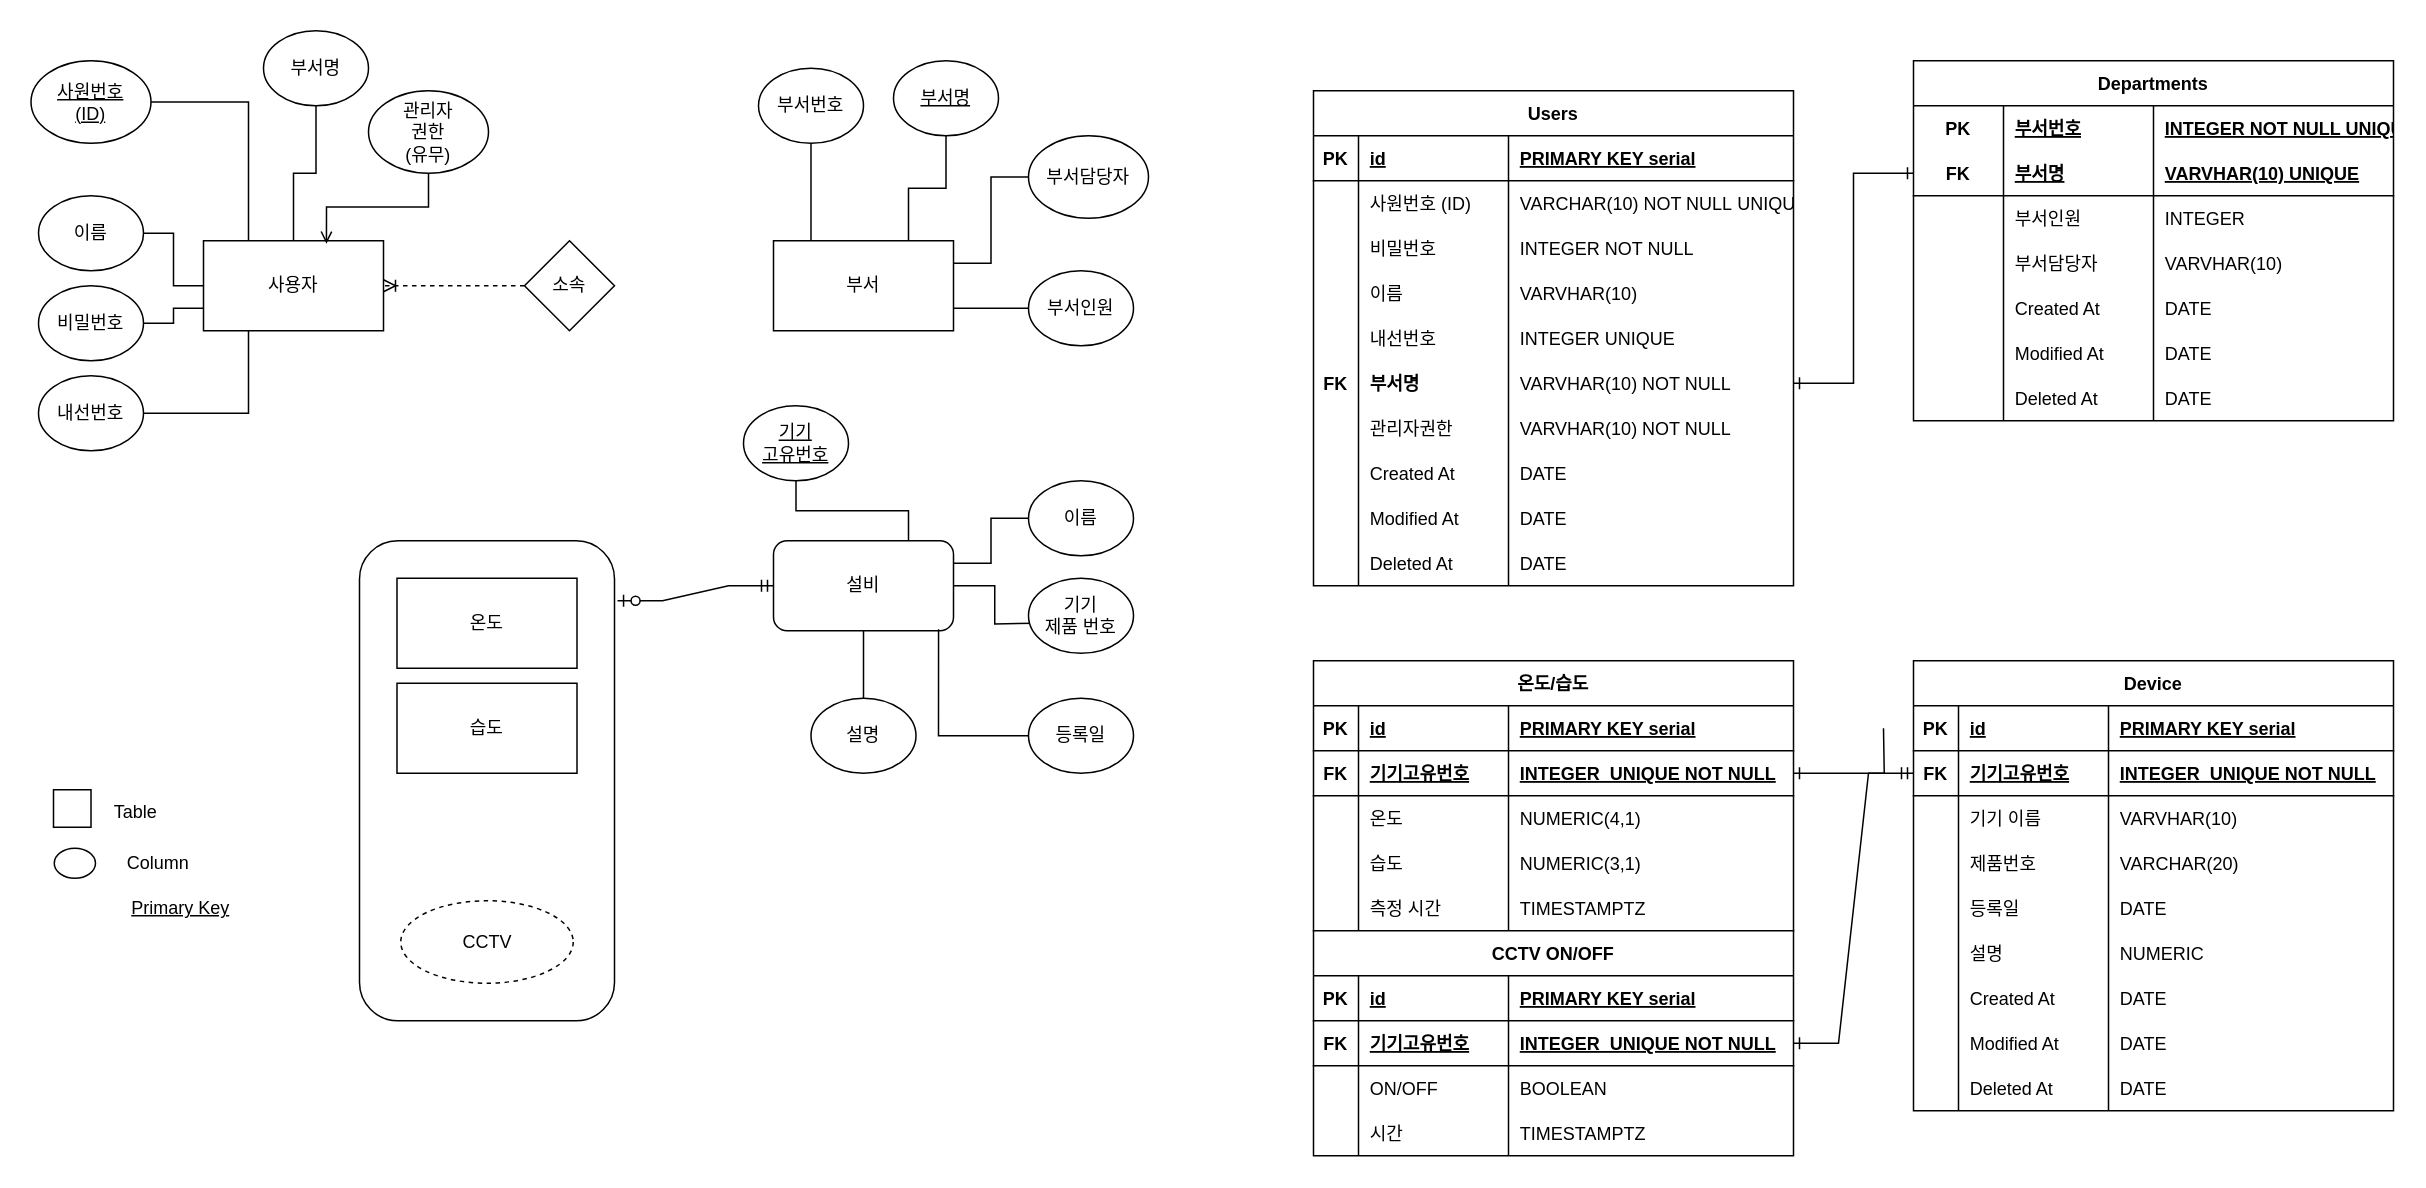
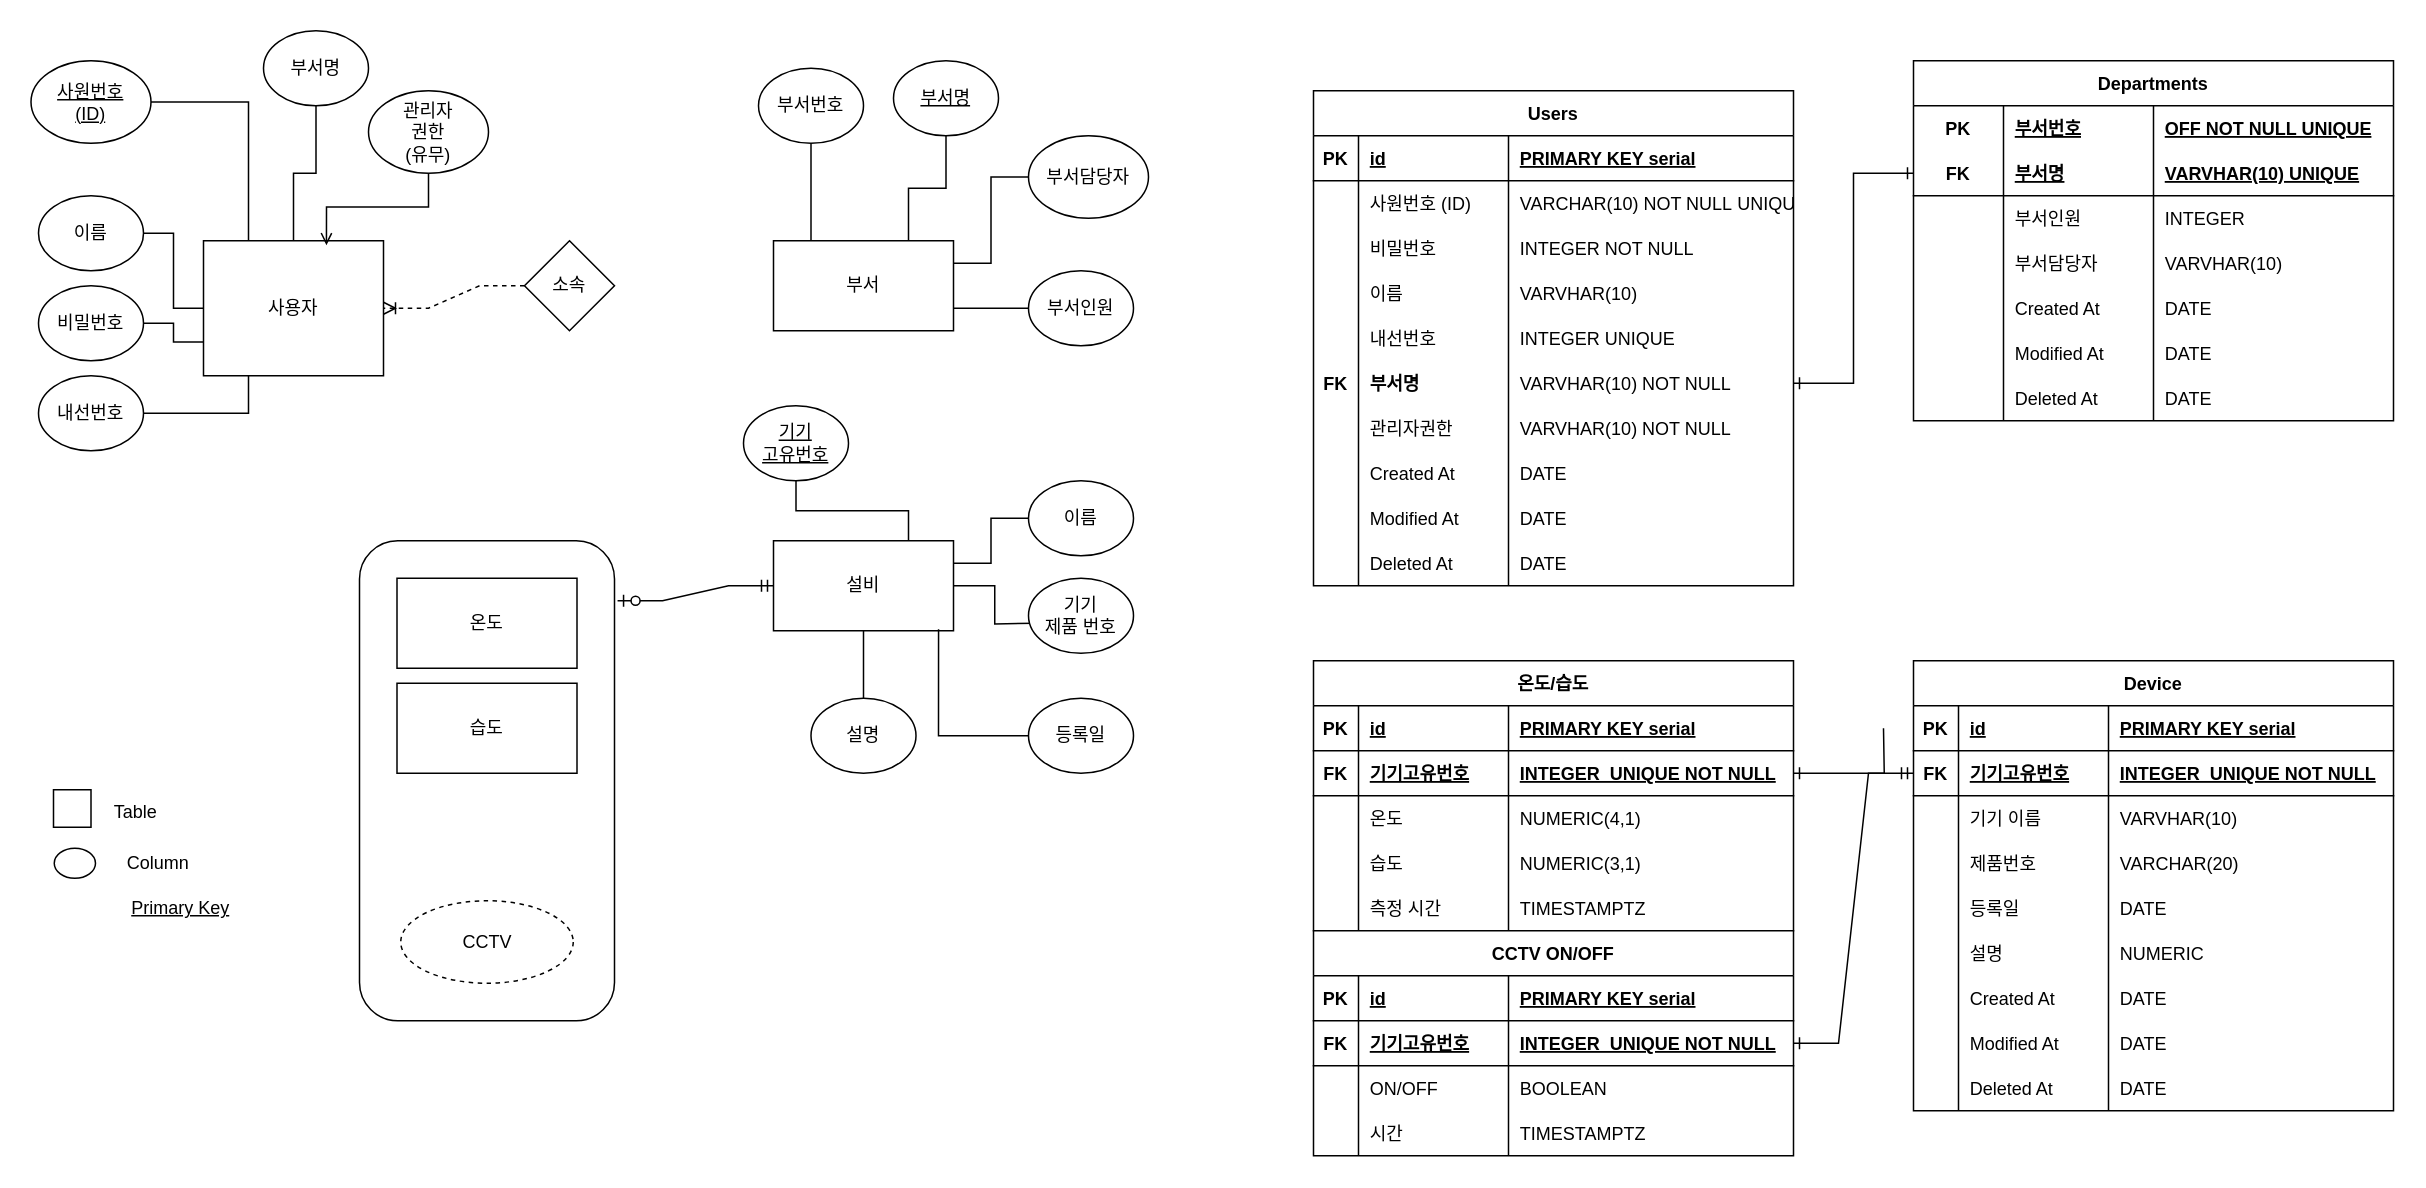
node "INTEGER NOT NULL UNIQUE": label "INTEGER NOT NULL UNIQUE" -> "OFF NOT NULL UNIQUE"
node "사용자": size 180x90 -> 180x135
node "설비": shape rounded rectangle -> rectangle
